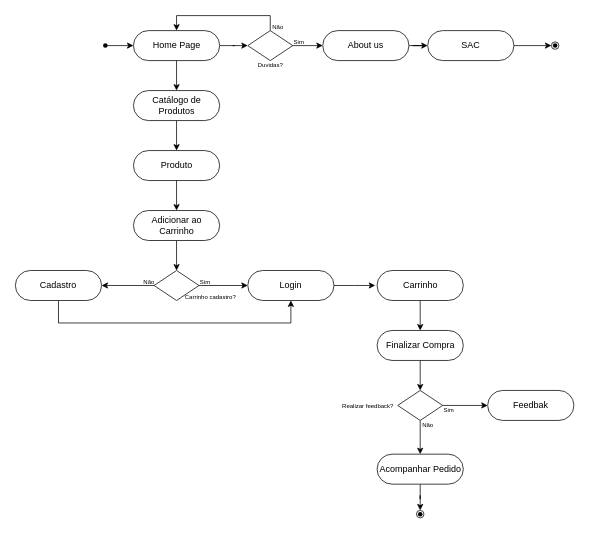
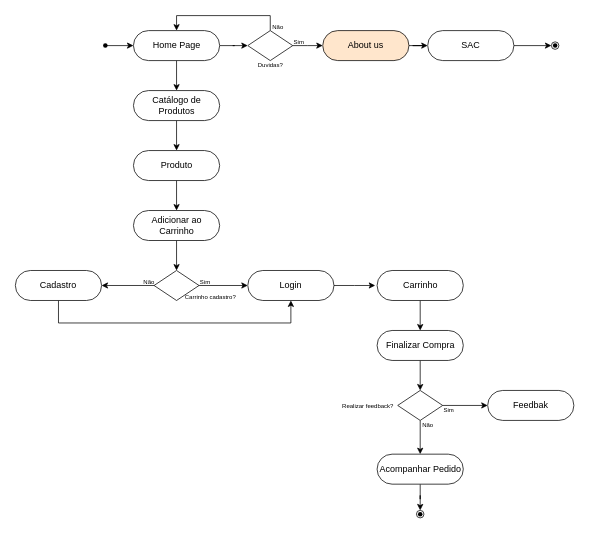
node "About us": fillcolor #ffffff -> #ffe6cc
